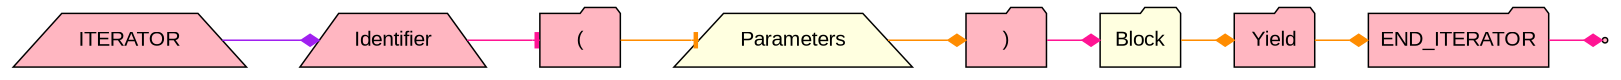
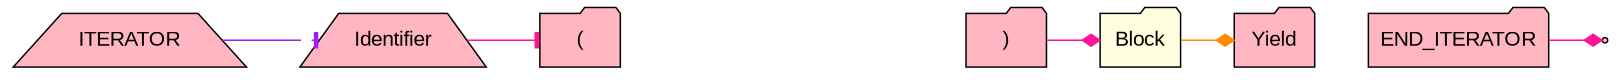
edge "ITERATOR" -> "Identifier": arrowhead diamond -> tee
node "Parameters": removed
edge "Yield" -> "END_ITERATOR": removed
